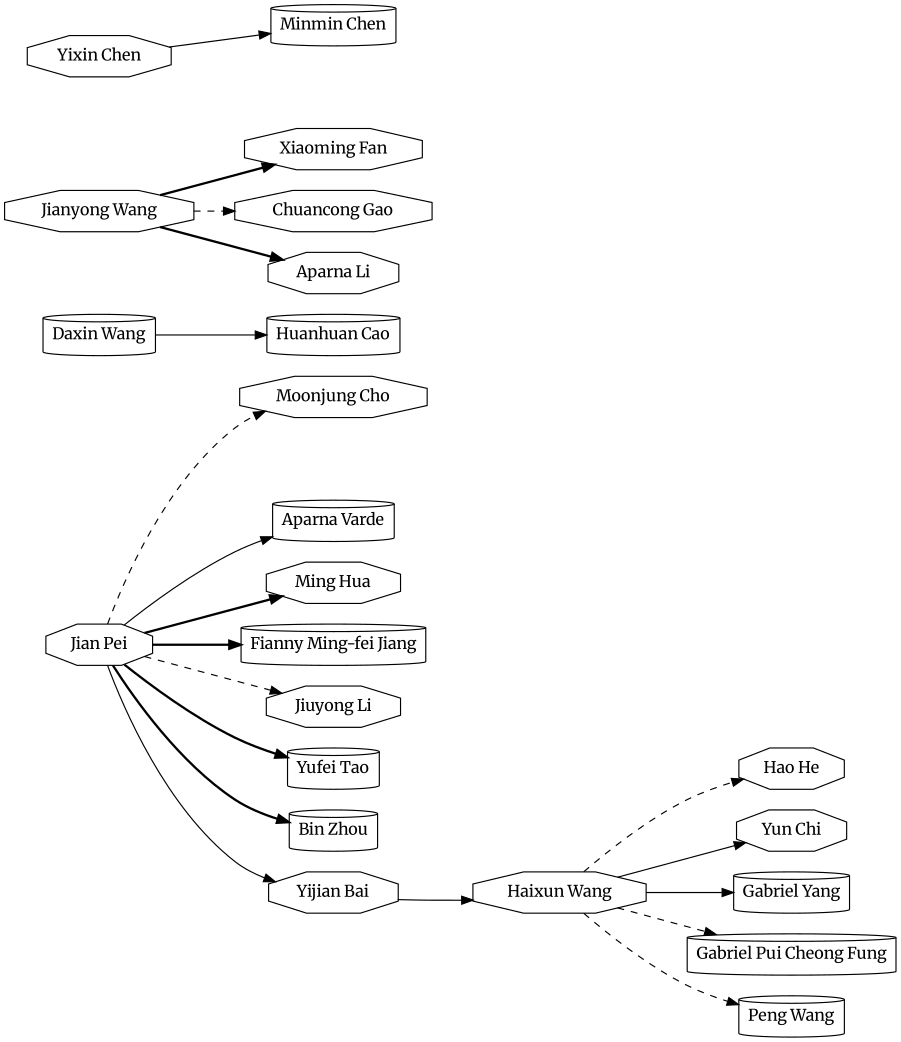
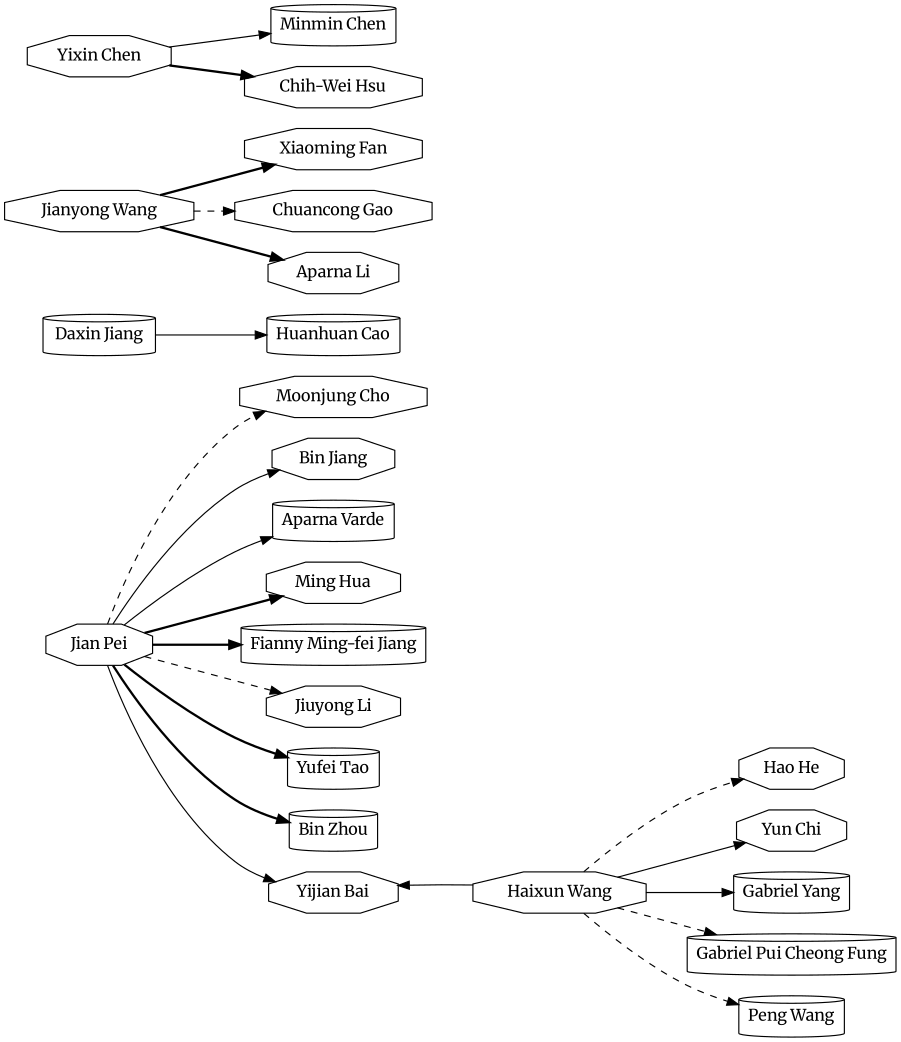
node "Chih-Wei Hsu": added
node "Daxin Wang": label "Daxin Wang" -> "Daxin Jiang"
node "Bin Jiang": added
edge "Yijian Bai" -> "Haixun Wang": reversed
